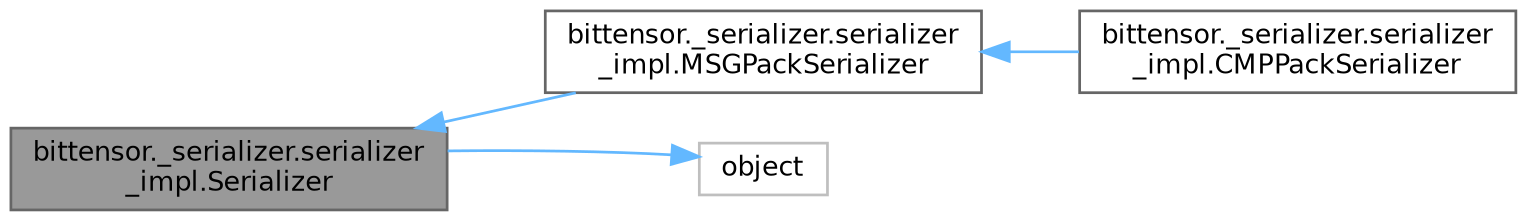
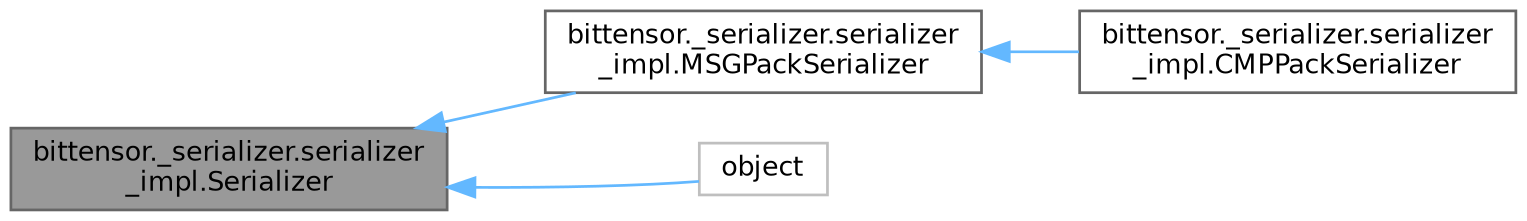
edge "bittensor._serializer.serializer _impl.Serializer" -> "object": reversed
